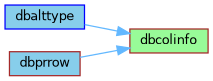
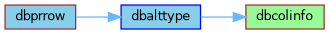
edge "dbprrow" -> "dbcolinfo": now "dbprrow" -> "dbalttype"
